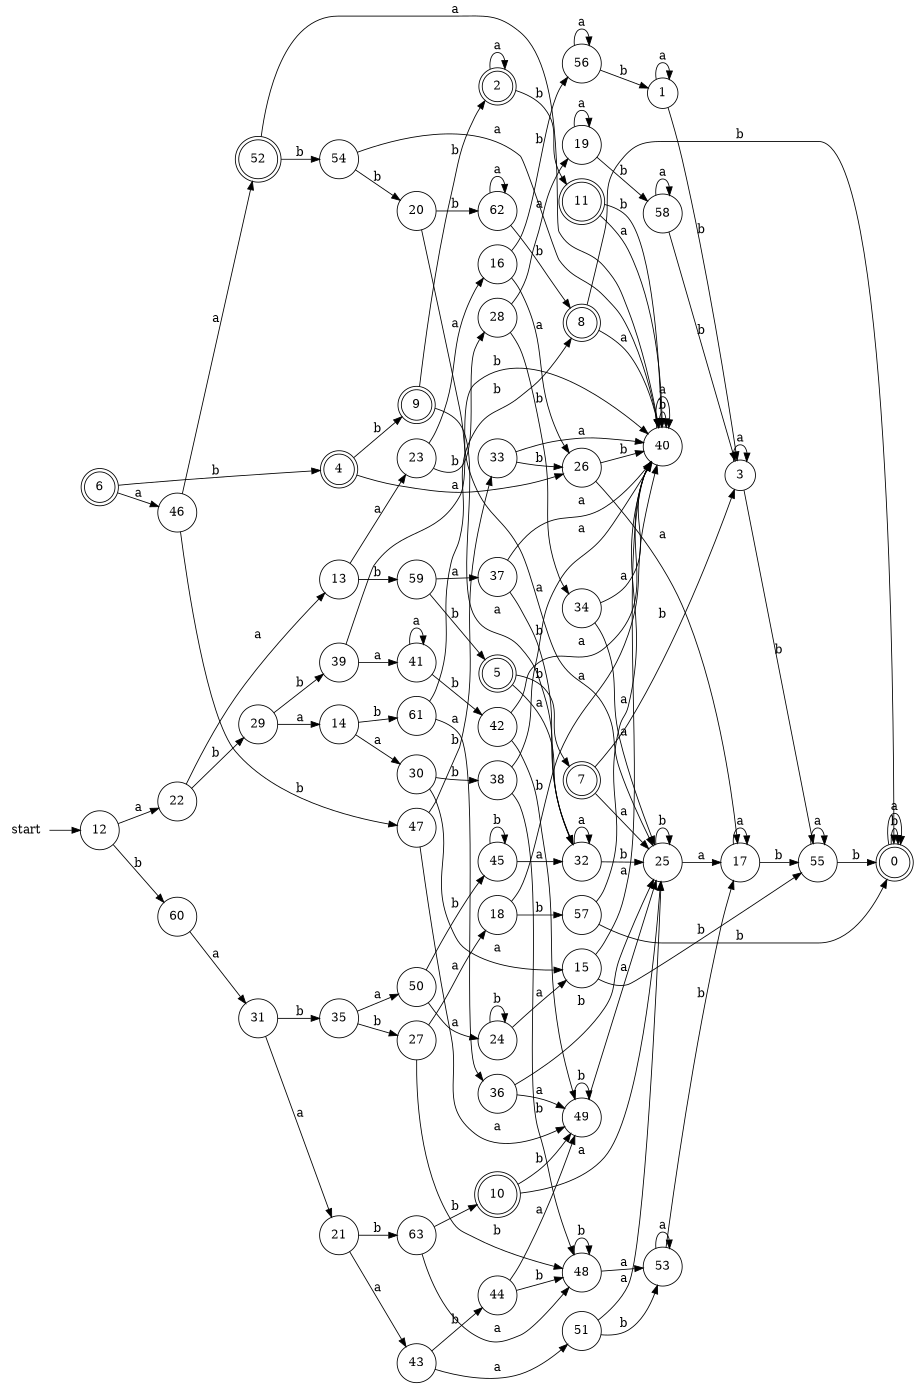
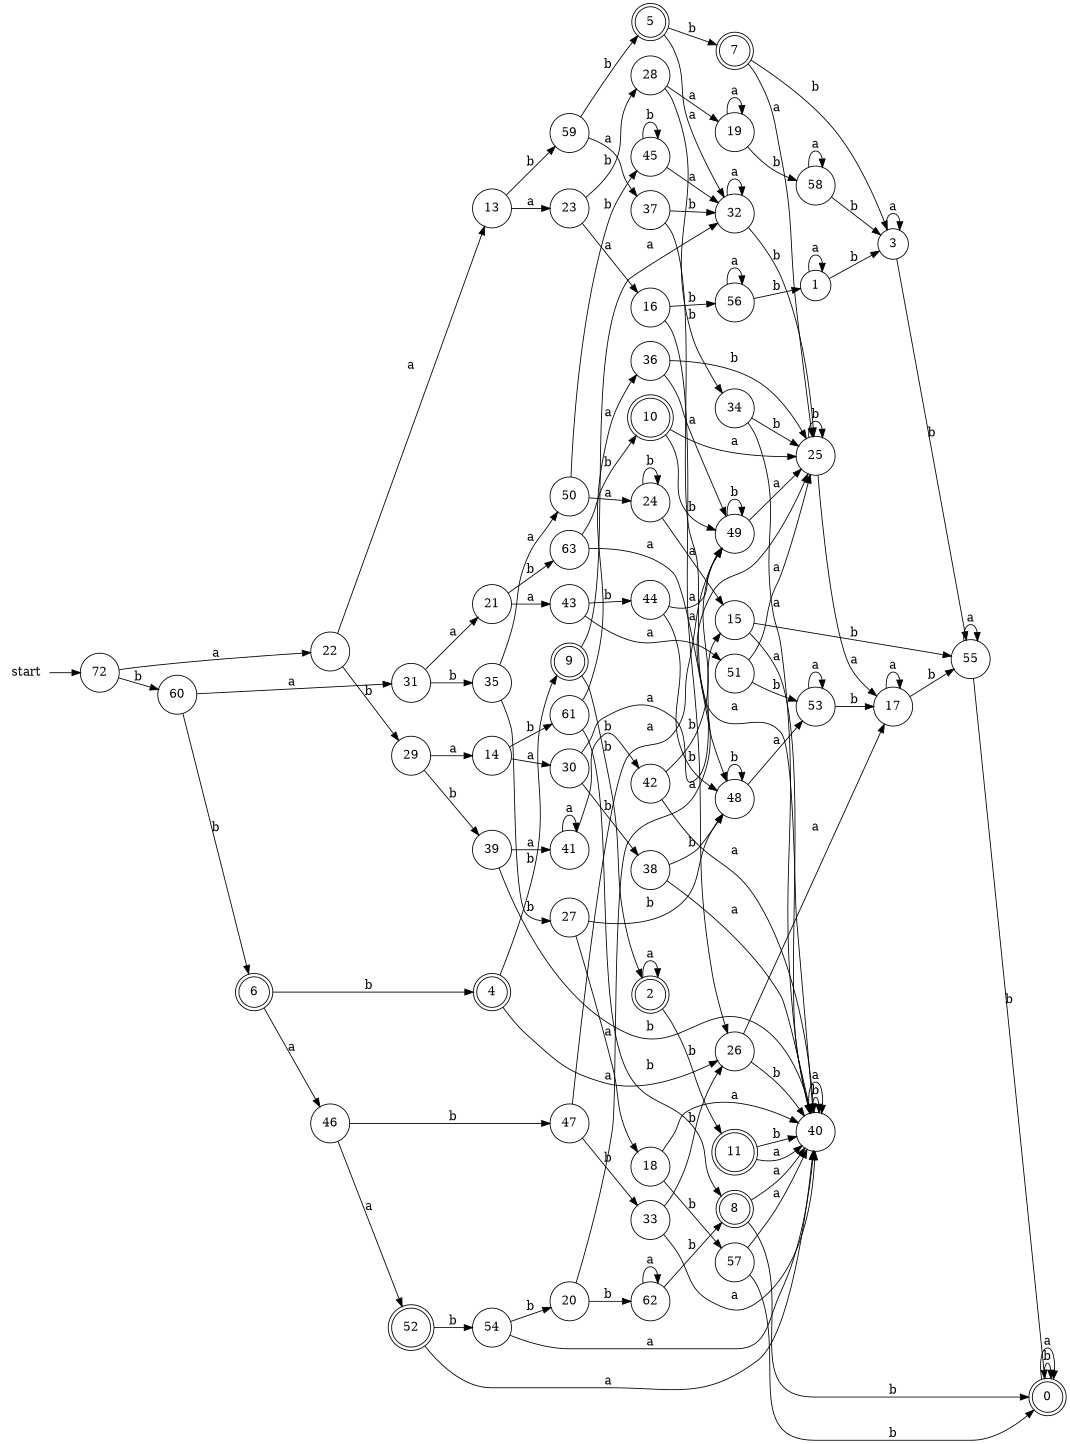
edge "34" -> "25": label "a" -> "b"
node "12": label "12" -> "72"
edge "60" -> "6": added, label "b"
